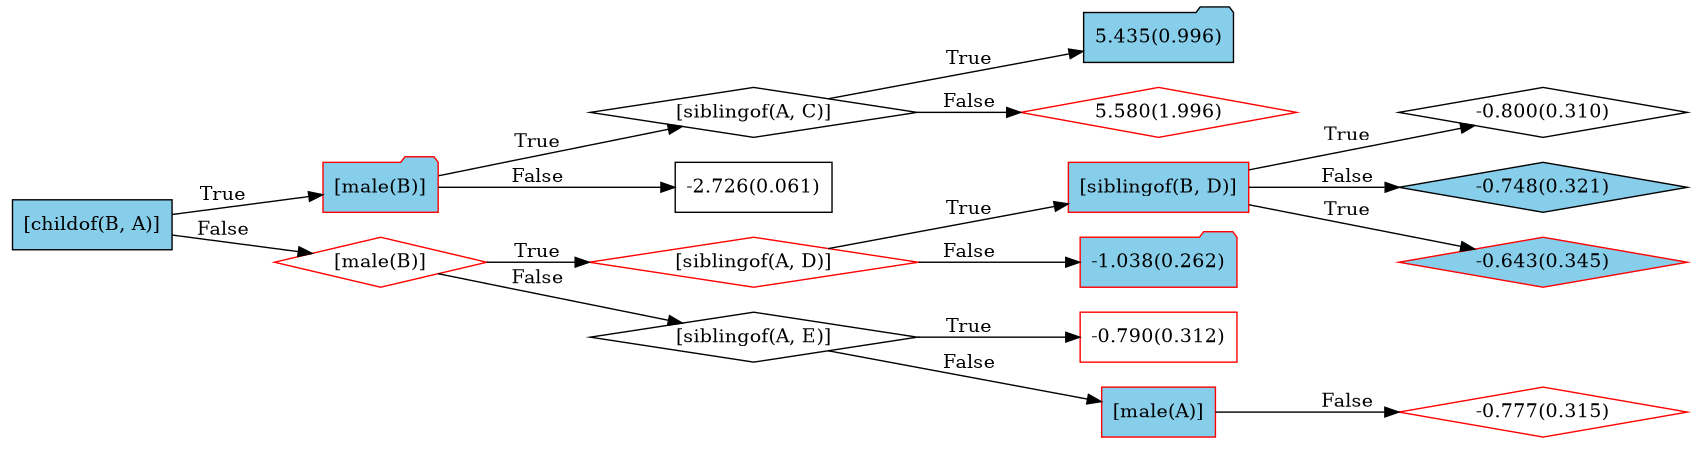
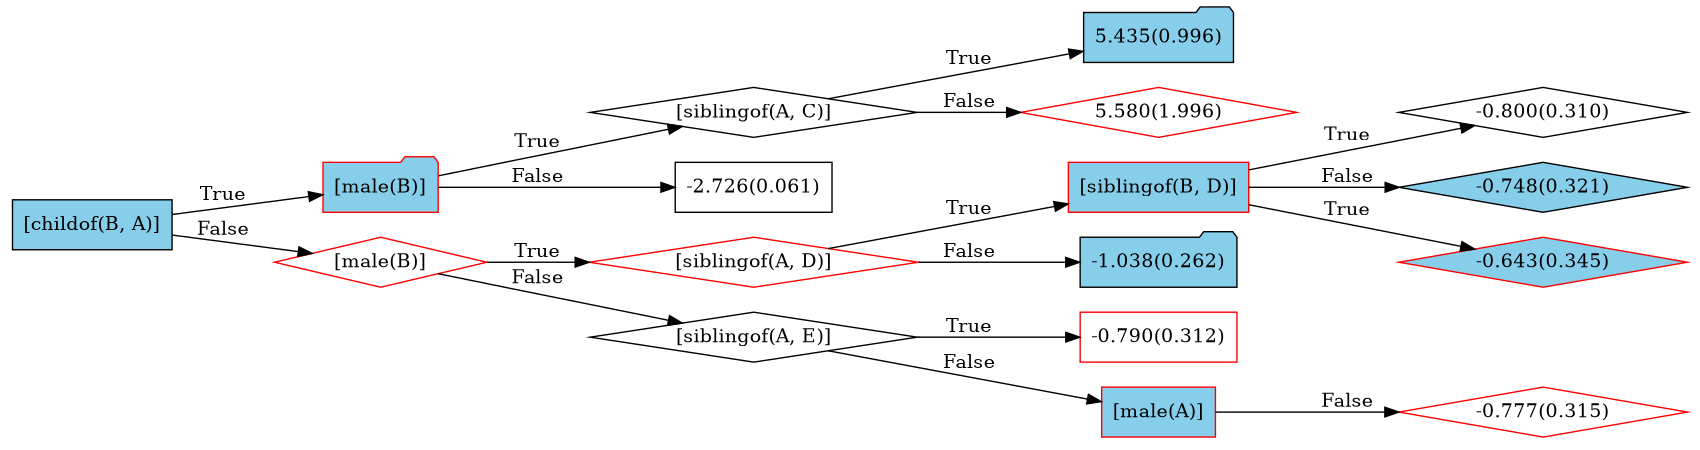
node "-1.038(0.262)": color red -> black
